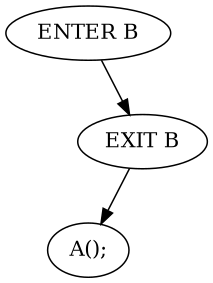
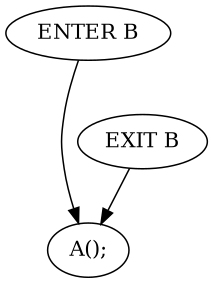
edge "ENTER B" -> "EXIT B": now "ENTER B" -> "A();"
